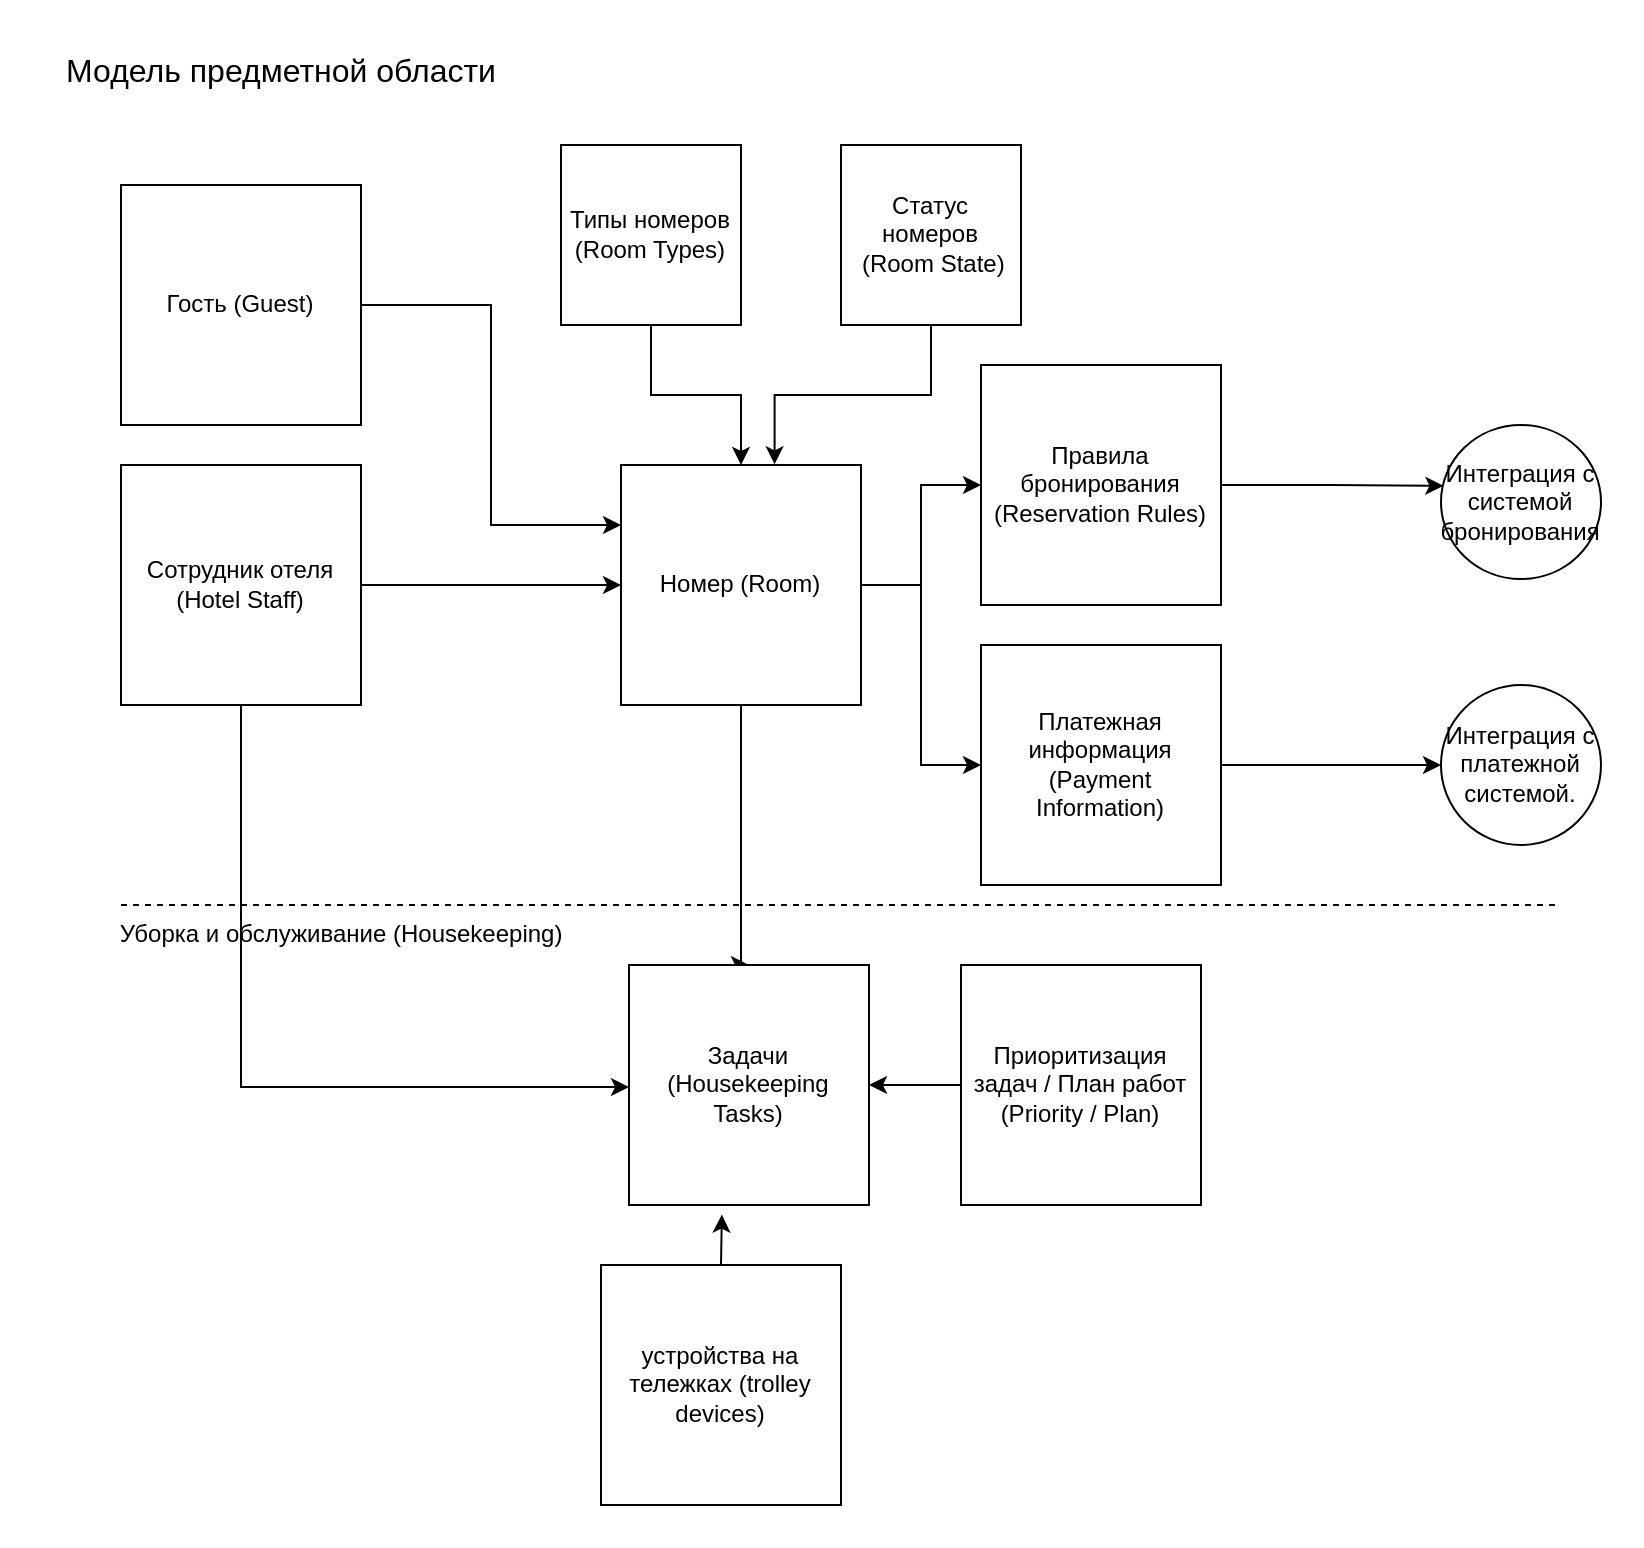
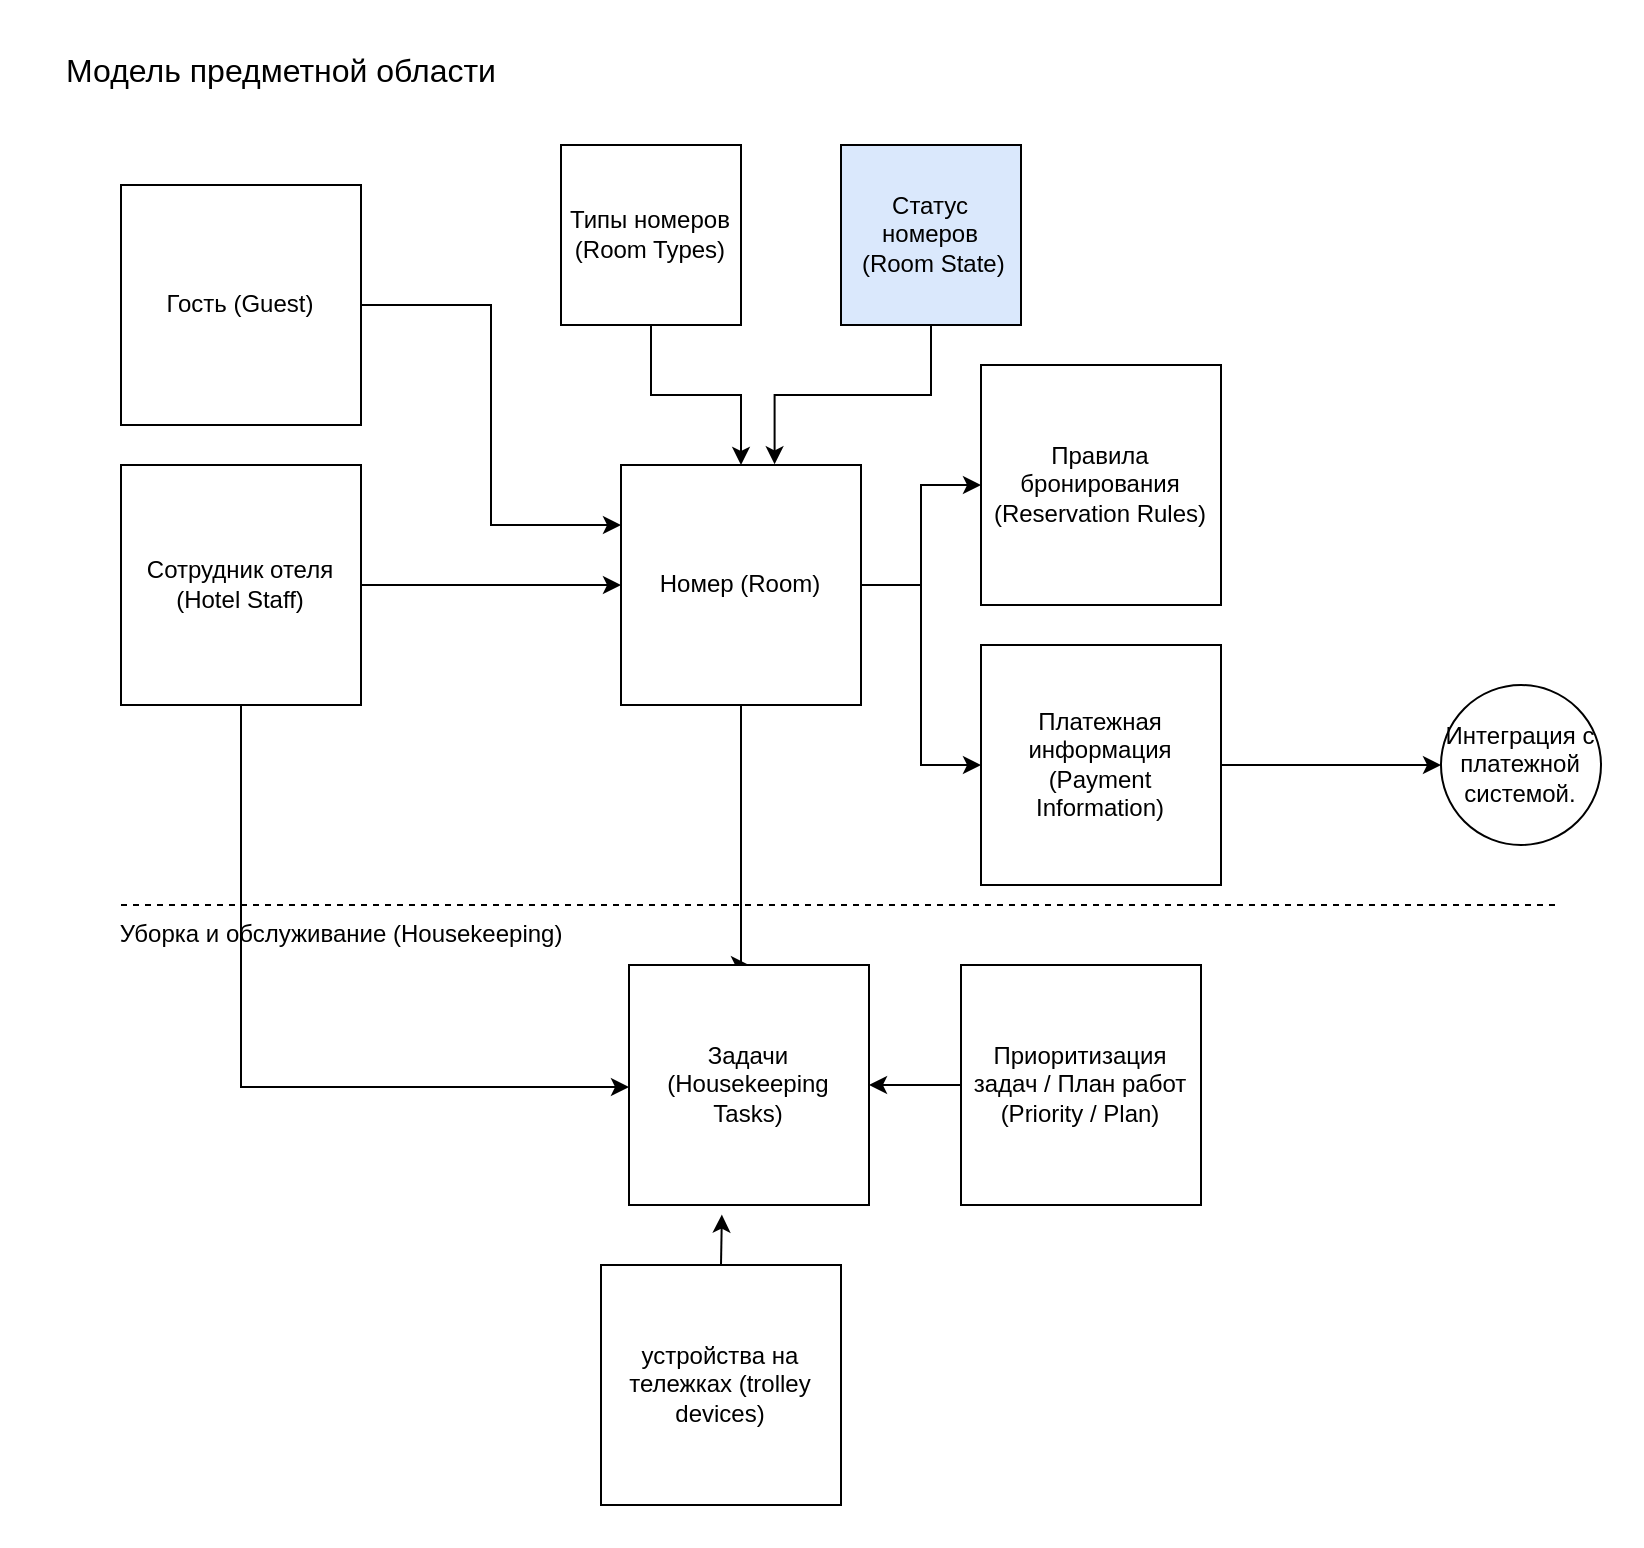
node "Статус номеров (Room State)": fillcolor #ffffff -> #dae8fc
edge "Правила бронирования (Reservation Rules)" -> "Интеграция с системой бронирования": removed
node "Интеграция с системой бронирования": removed
